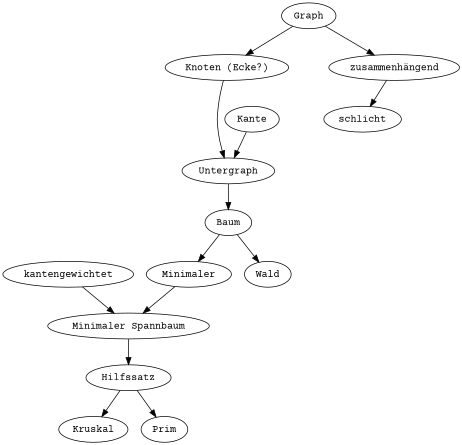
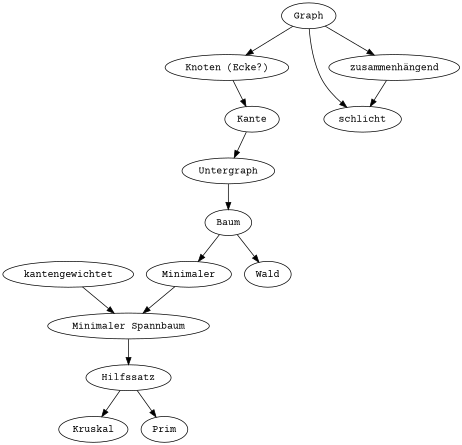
edge "Graph" -> "schlicht": added
edge "Knoten (Ecke?)" -> "Untergraph": now "Knoten (Ecke?)" -> "Kante"
